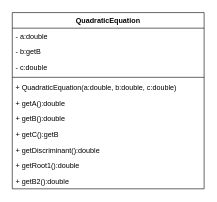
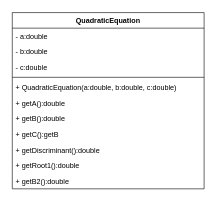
node "- b:getB": label "- b:getB" -> "- b:double"
